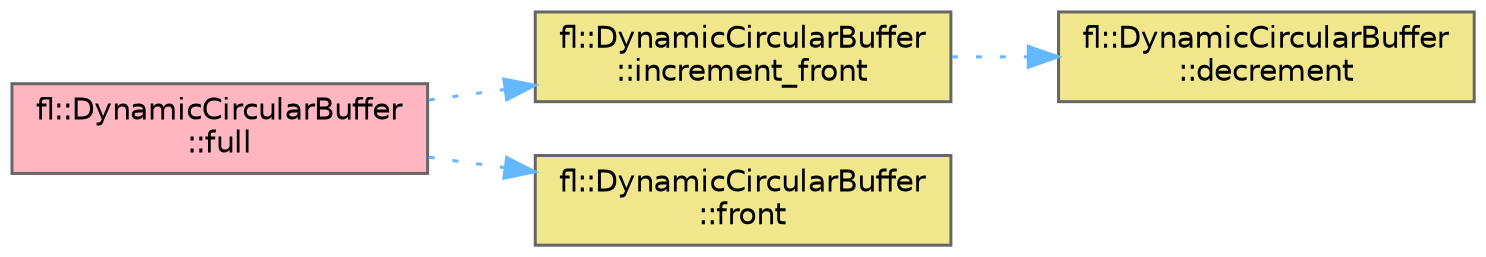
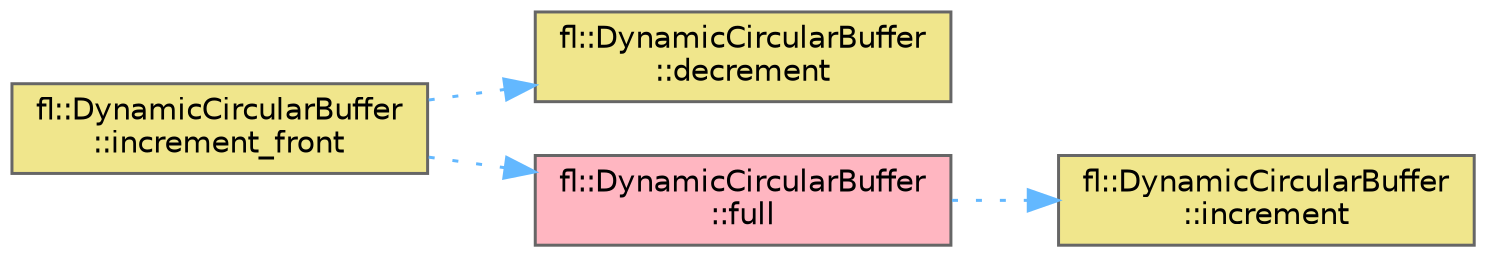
edge "fl::DynamicCircularBuffer ::full" -> "fl::DynamicCircularBuffer ::increment_front": reversed
node "fl::DynamicCircularBuffer ::front": label "fl::DynamicCircularBuffer ::front" -> "fl::DynamicCircularBuffer ::increment"
